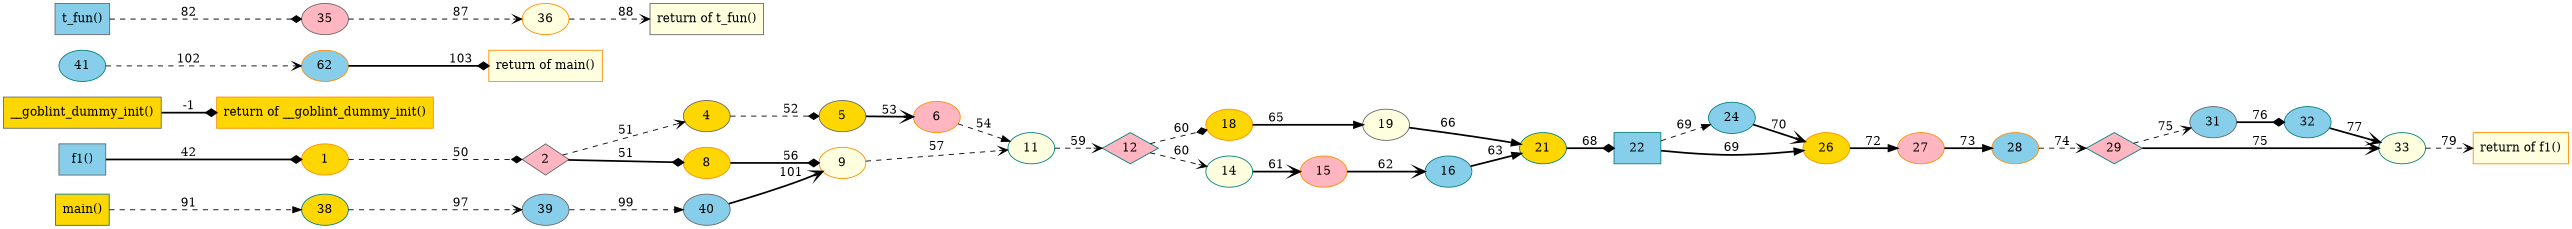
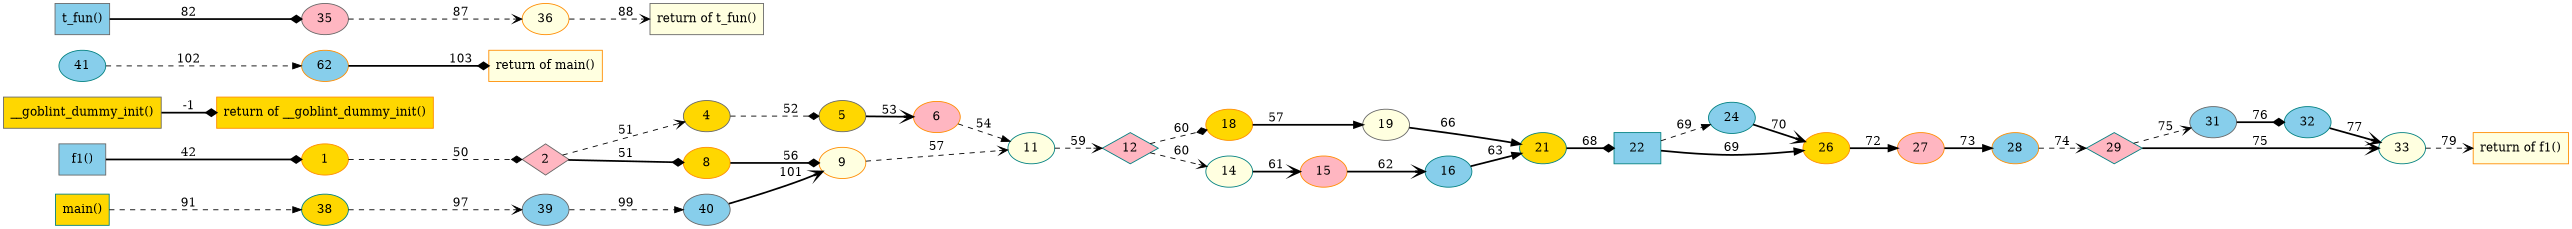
edge "t_fun()" -> "35": style dashed -> bold
edge "41" -> "62": arrowhead vee -> normal
edge "18" -> "19": label "65" -> "57"
